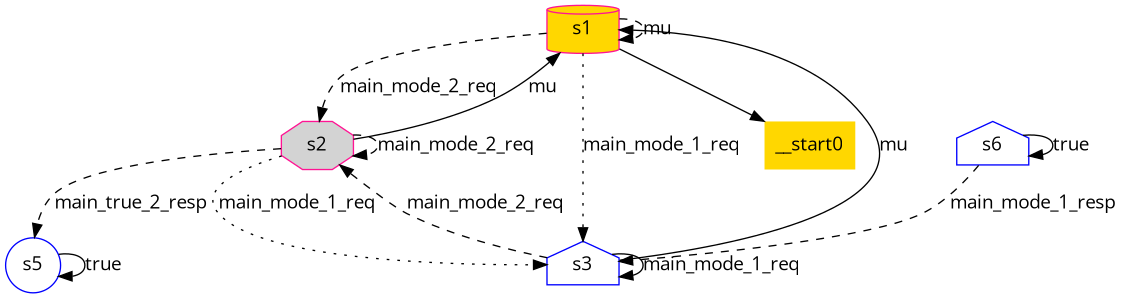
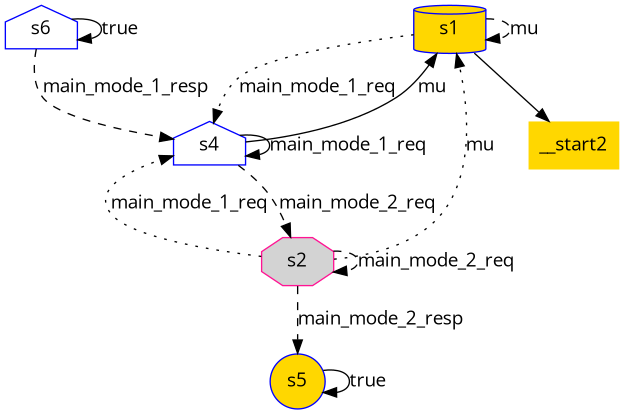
node "s1": color deeppink -> blue
edge "s1" -> "s2": removed, label "main_mode_2_req"
edge "s2" -> "s1": style solid -> dotted
node "__start0": label "__start0" -> "__start2"
edge "s2" -> "s5": label "main_true_2_resp" -> "main_mode_2_resp"
node "s5": fillcolor white -> gold
node "s3": label "s3" -> "s4"
